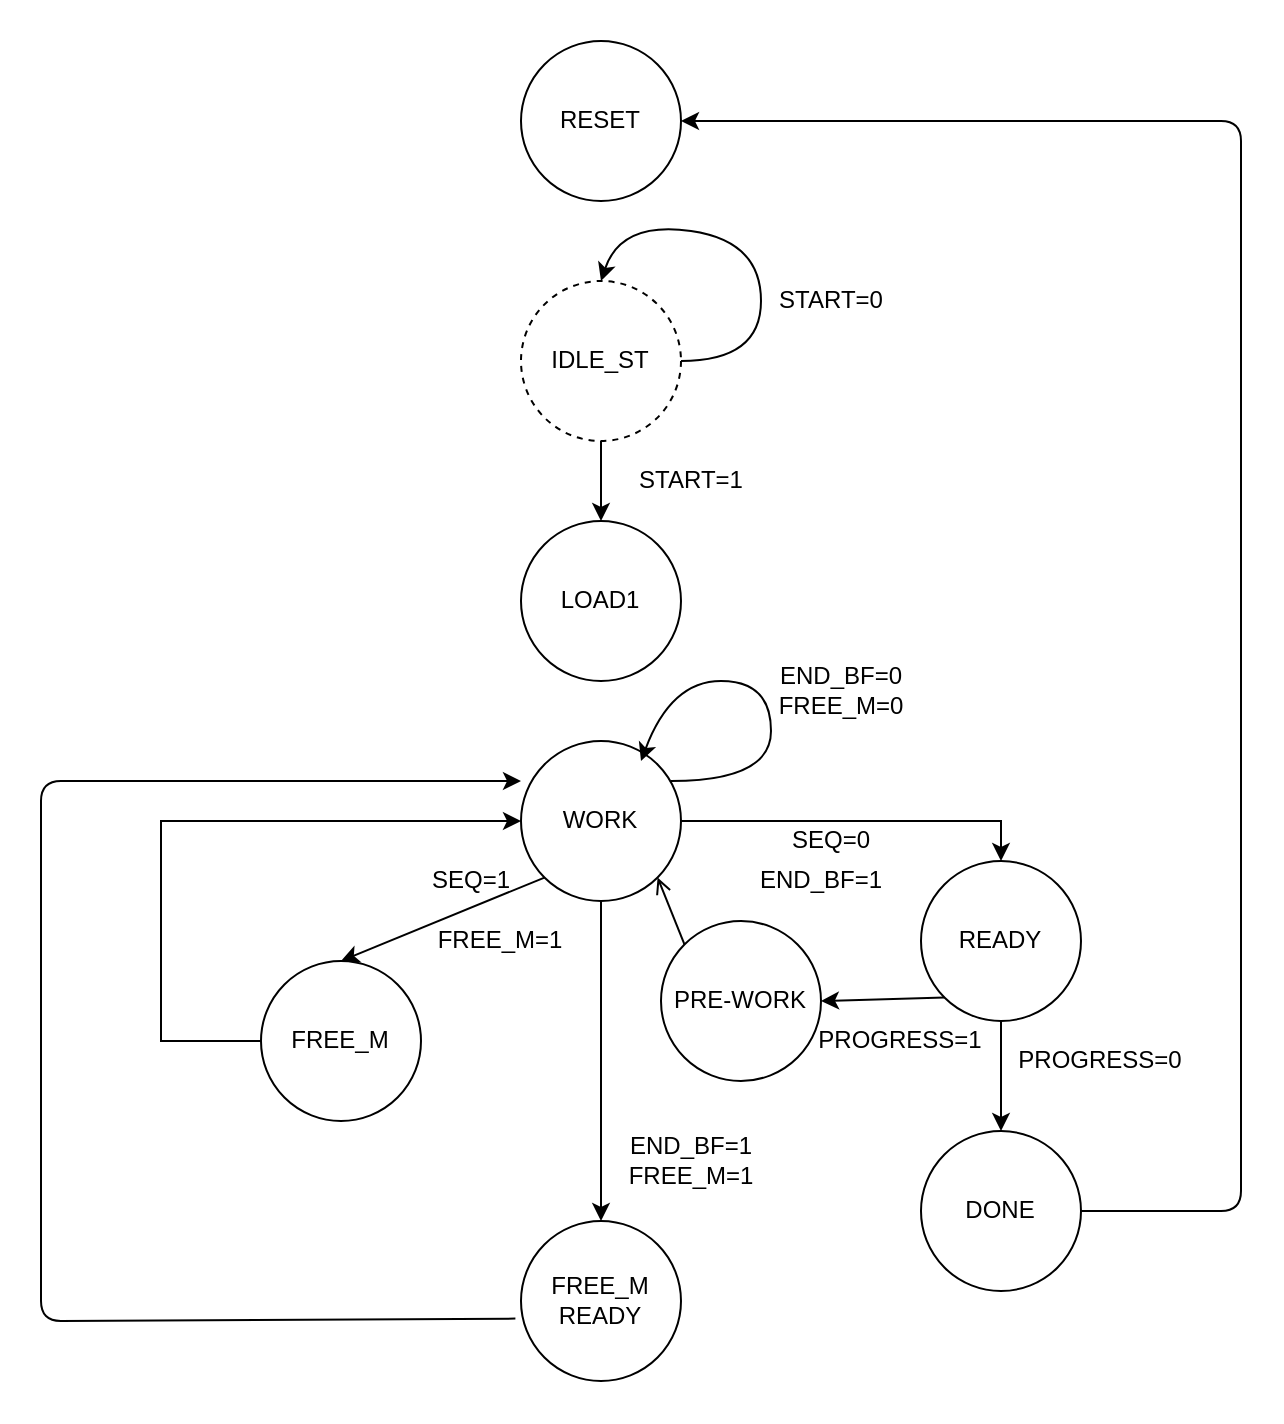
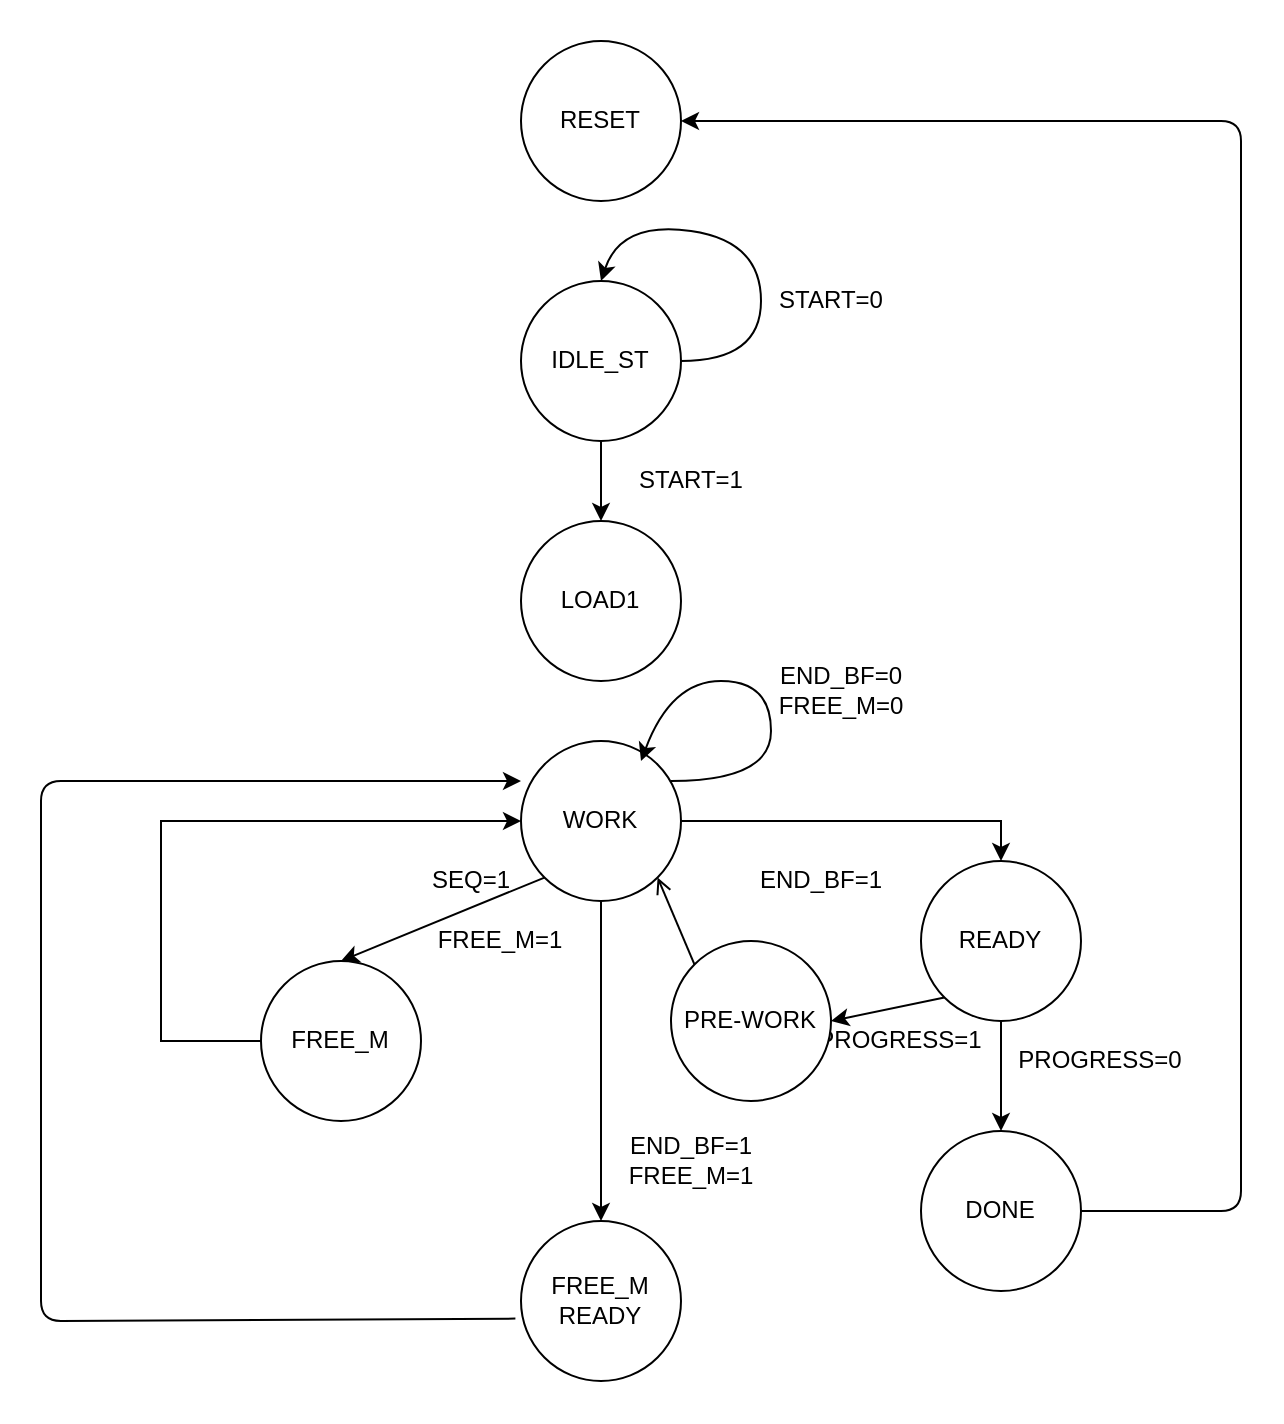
node "IDLE_ST": style dashed -> solid
node "SEQ=0": removed
node "PRE-WORK": moved (741, 1001) -> (751, 1021)
